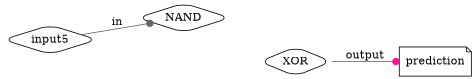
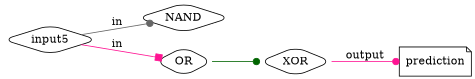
node "OR": added
